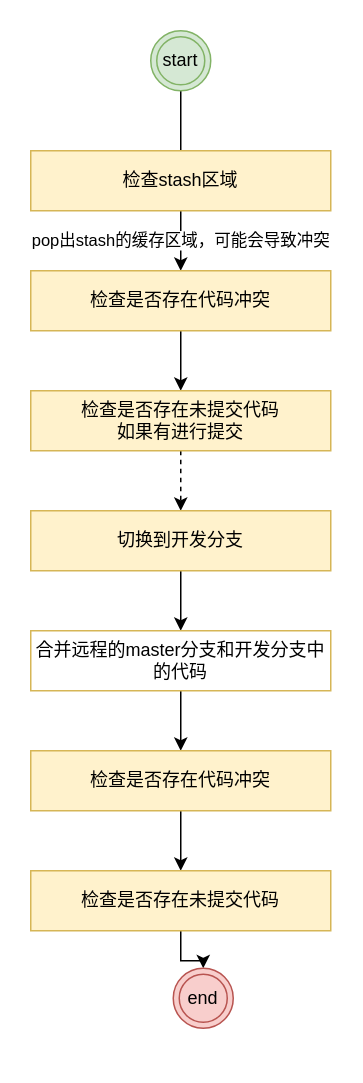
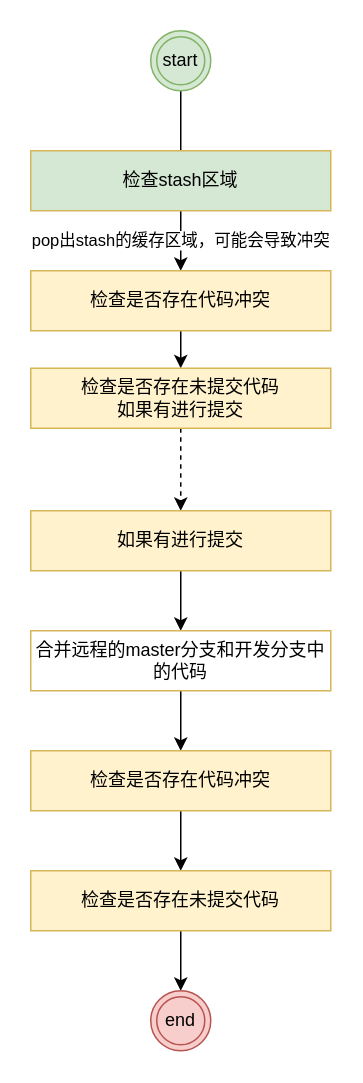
node "检查stash区域": fillcolor #fff2cc -> #d5e8d4
node "检查是否存在未提交代码 如果有进行提交": moved (181, 421) -> (181, 398)
node "切换到开发分支": label "切换到开发分支" -> "如果有进行提交"
node "end": moved (203, 998) -> (181, 1021)
